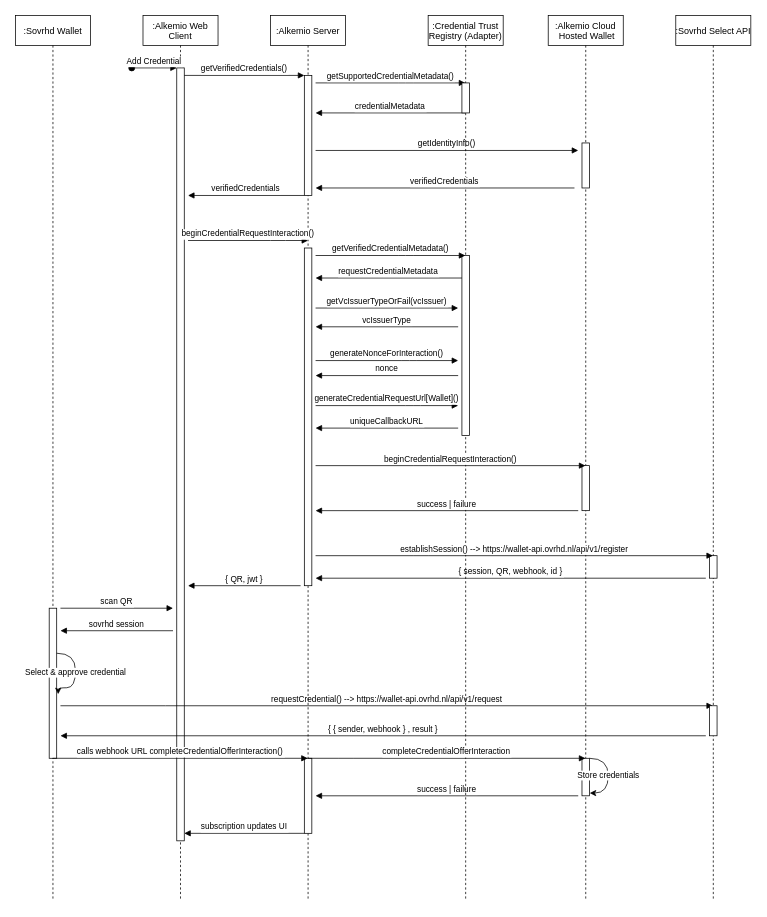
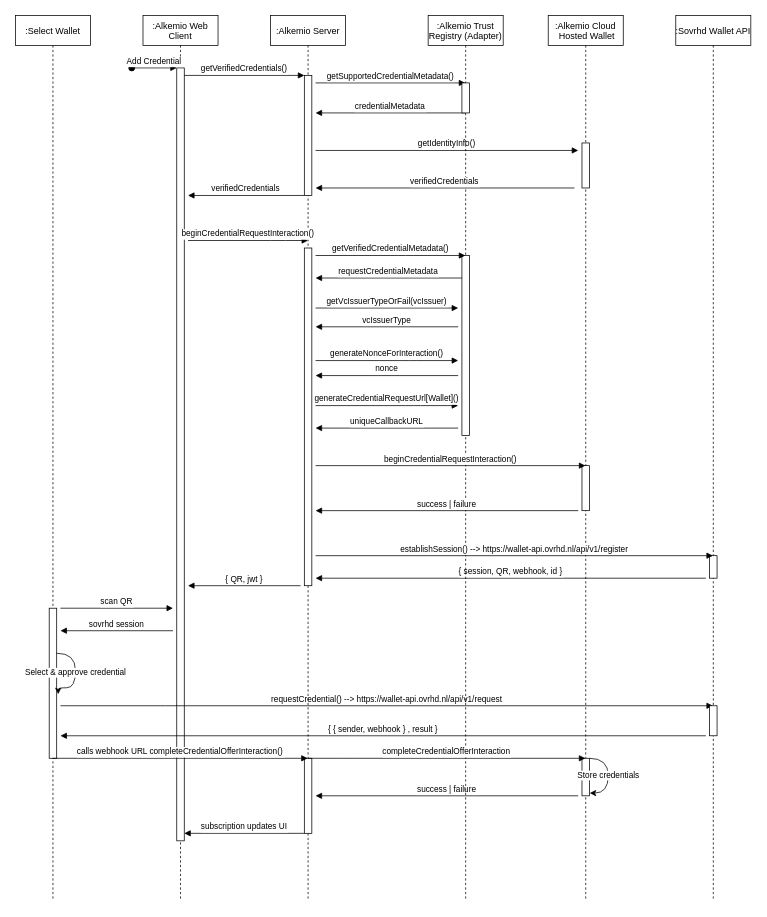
node ":Credential Trust Registry (Adapter)": label ":Credential Trust Registry (Adapter)" -> ":Alkemio Trust Registry (Adapter)"
node ":Sovrhd Wallet": label ":Sovrhd Wallet" -> ":Select Wallet"
node ":Sovrhd Select API": label ":Sovrhd Select API" -> ":Sovrhd Wallet API"
